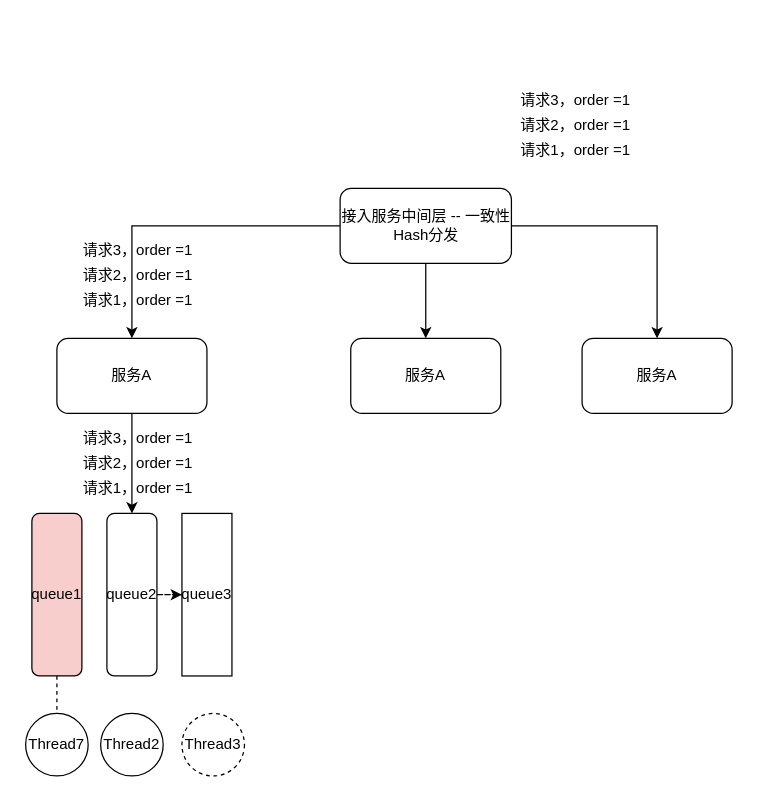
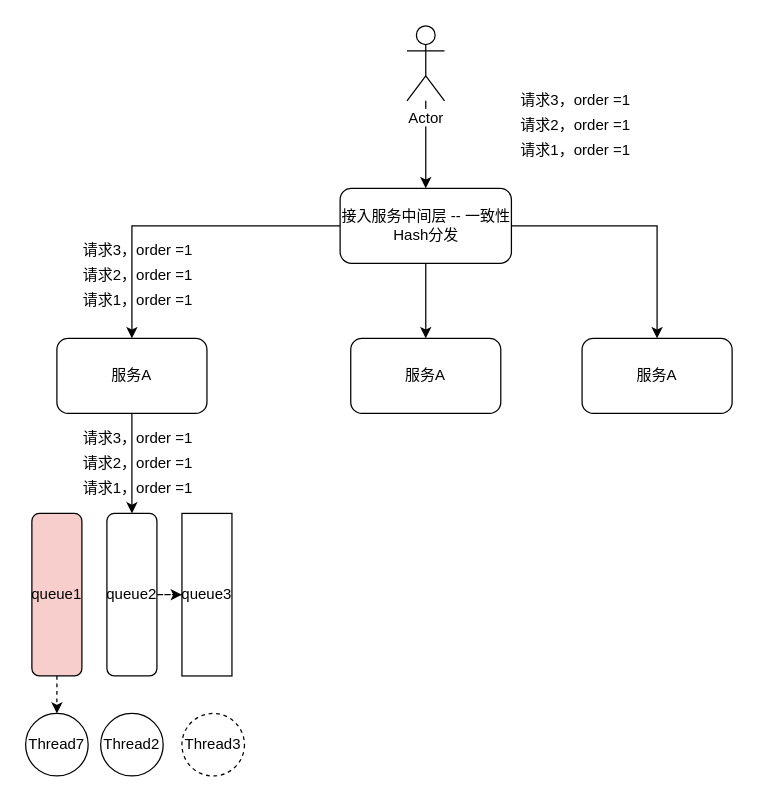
node "Actor": added
edge "Actor" -> "接入服务中间层 -- 一致性Hash分发": added
edge "queue1" -- "Thread7": arrowhead none -> classic
